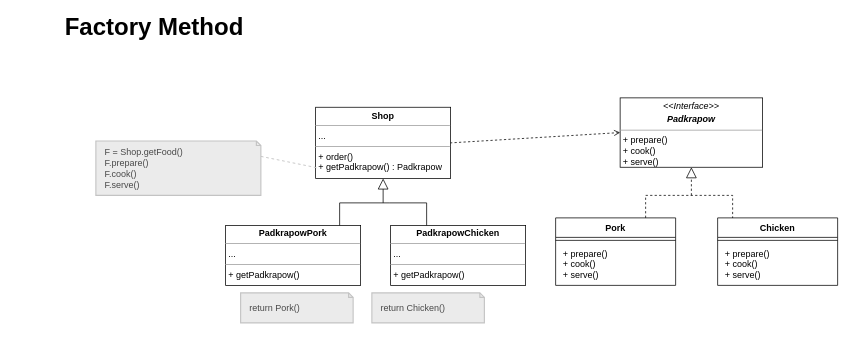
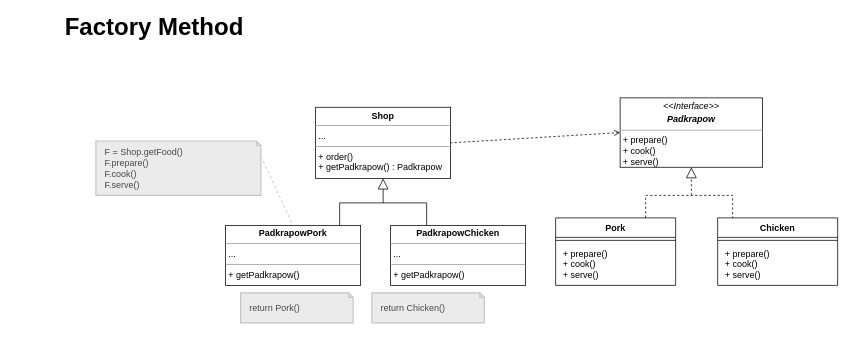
edge "Shop ... + order() + getPadkrapow() : Padkrapow" -- "F = Shop.getFood() F.prepare() F.cook() F.serve()": now "PadkrapowPork ... + getPadkrapow()" -- "F = Shop.getFood() F.prepare() F.cook() F.serve()"
